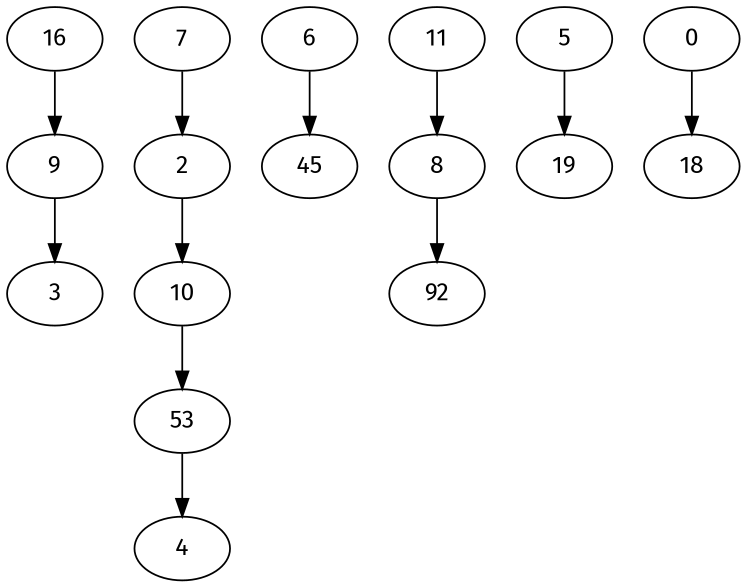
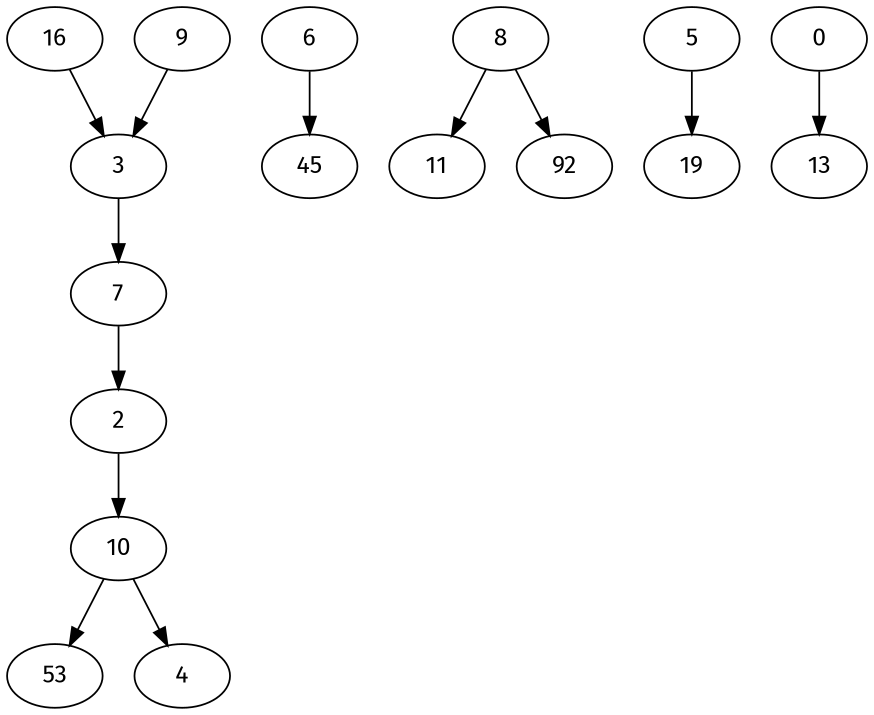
edge "16" -> "9": now "16" -> "3"
edge "11" -> "8": reversed
node "18": label "18" -> "13"
edge "3" -> "7": added
edge "53" -> "4": now "10" -> "4"
